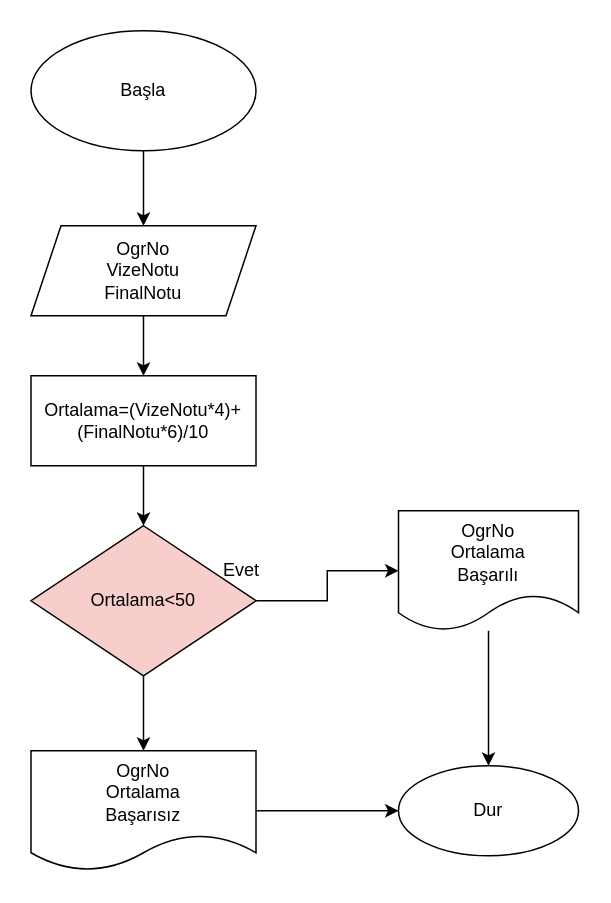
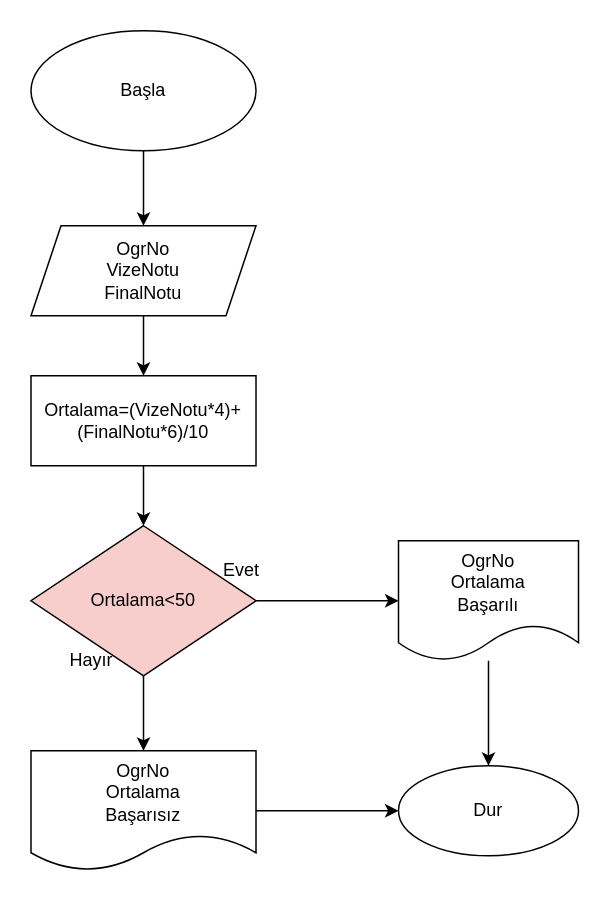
node "OgrNo Ortalama Başarılı": moved (488, 571) -> (488, 601)
node "Hayır": added
